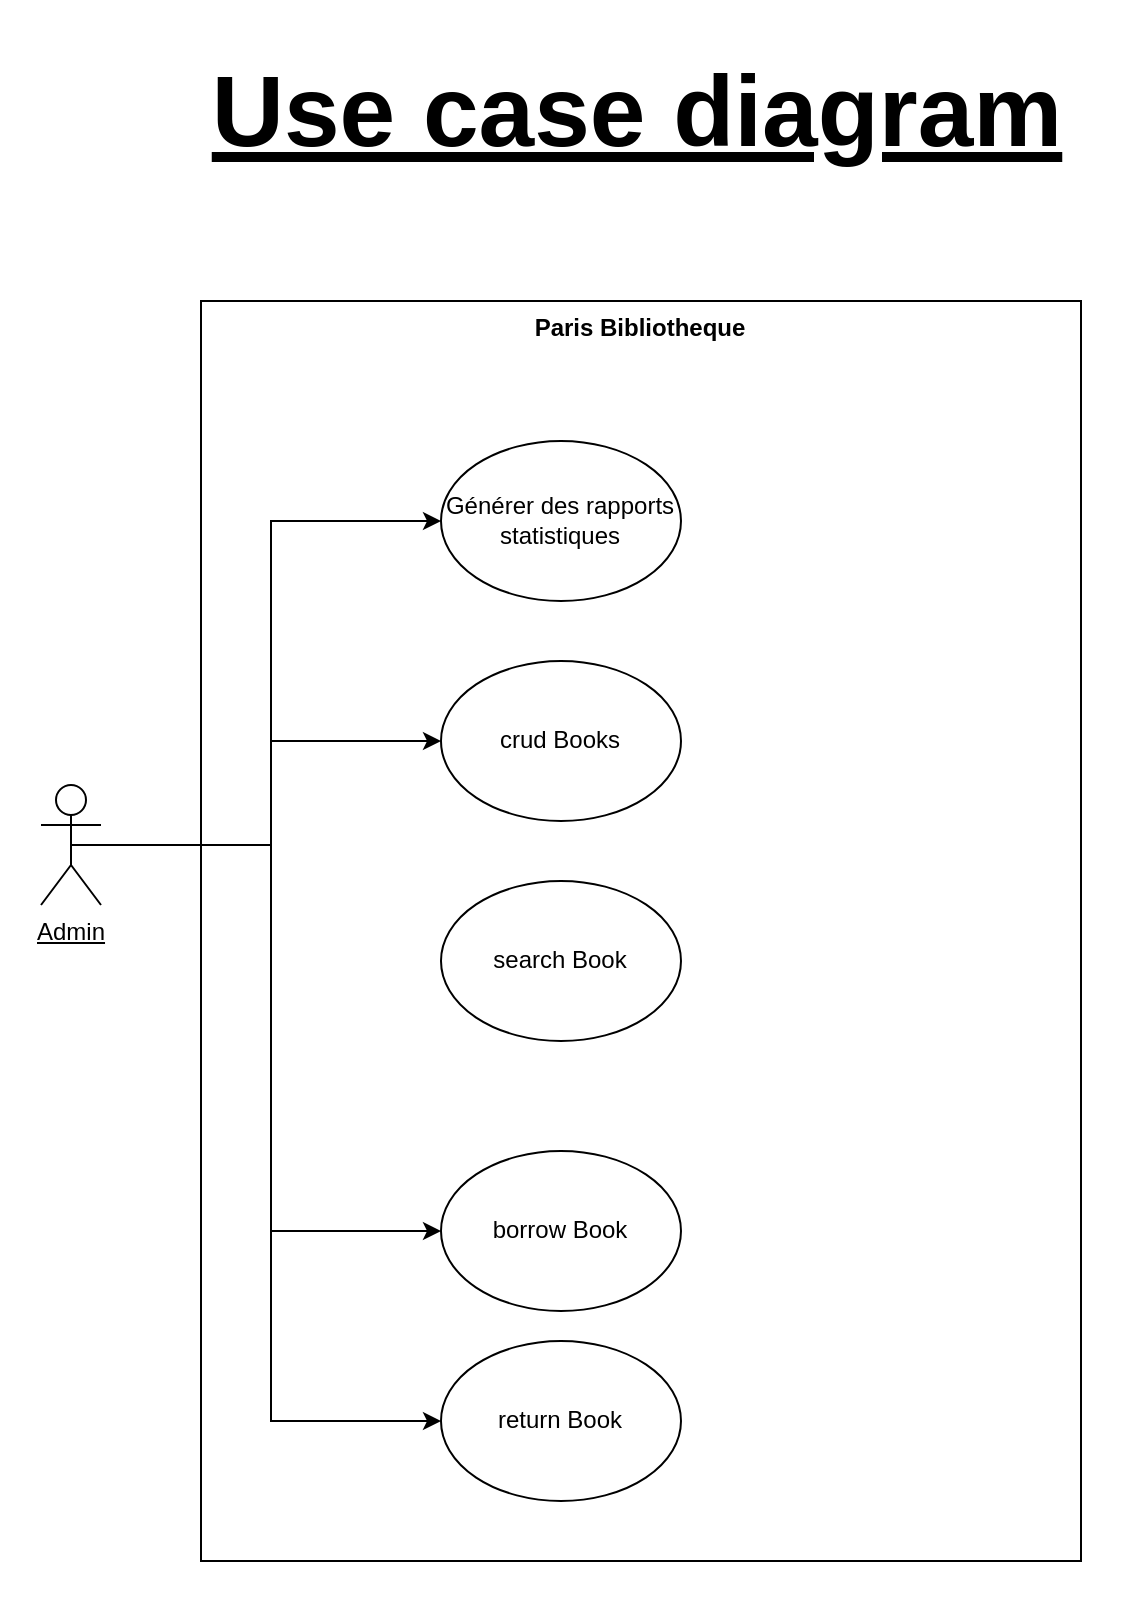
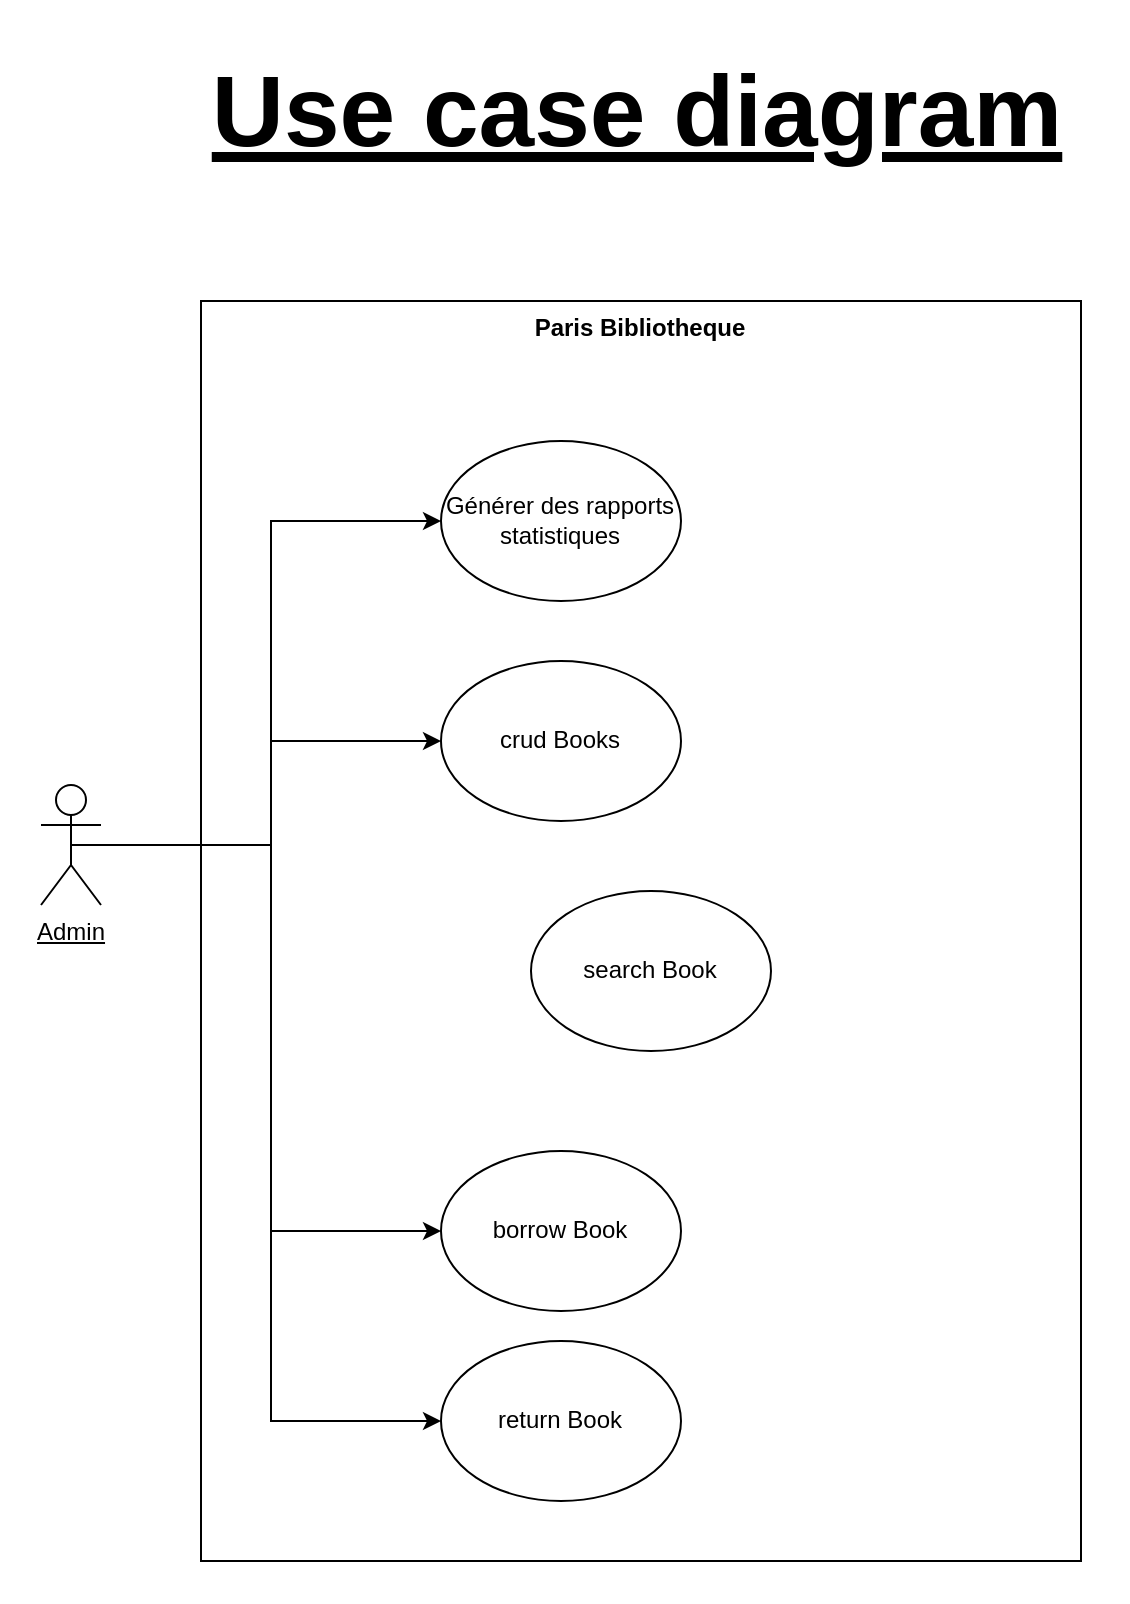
node "search Book": moved (561, 961) -> (651, 971)
